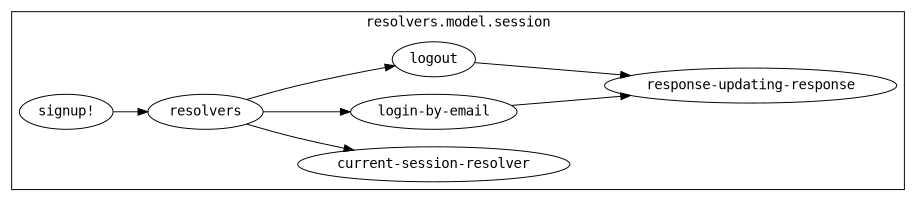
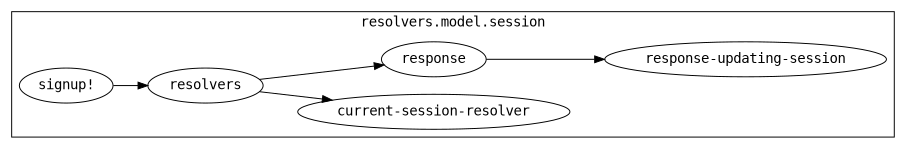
node "logout": label "logout" -> "response"
node "response-updating-response": label "response-updating-response" -> "response-updating-session"
node "login-by-email": removed
